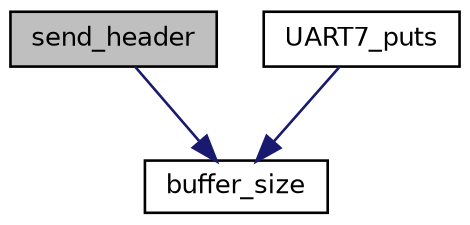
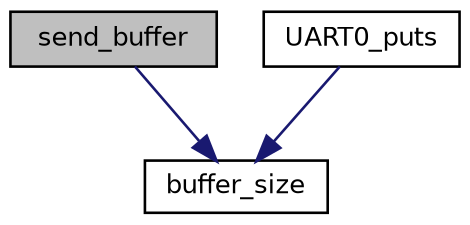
node "send_header": label "send_header" -> "send_buffer"
node "UART7_puts": label "UART7_puts" -> "UART0_puts"
